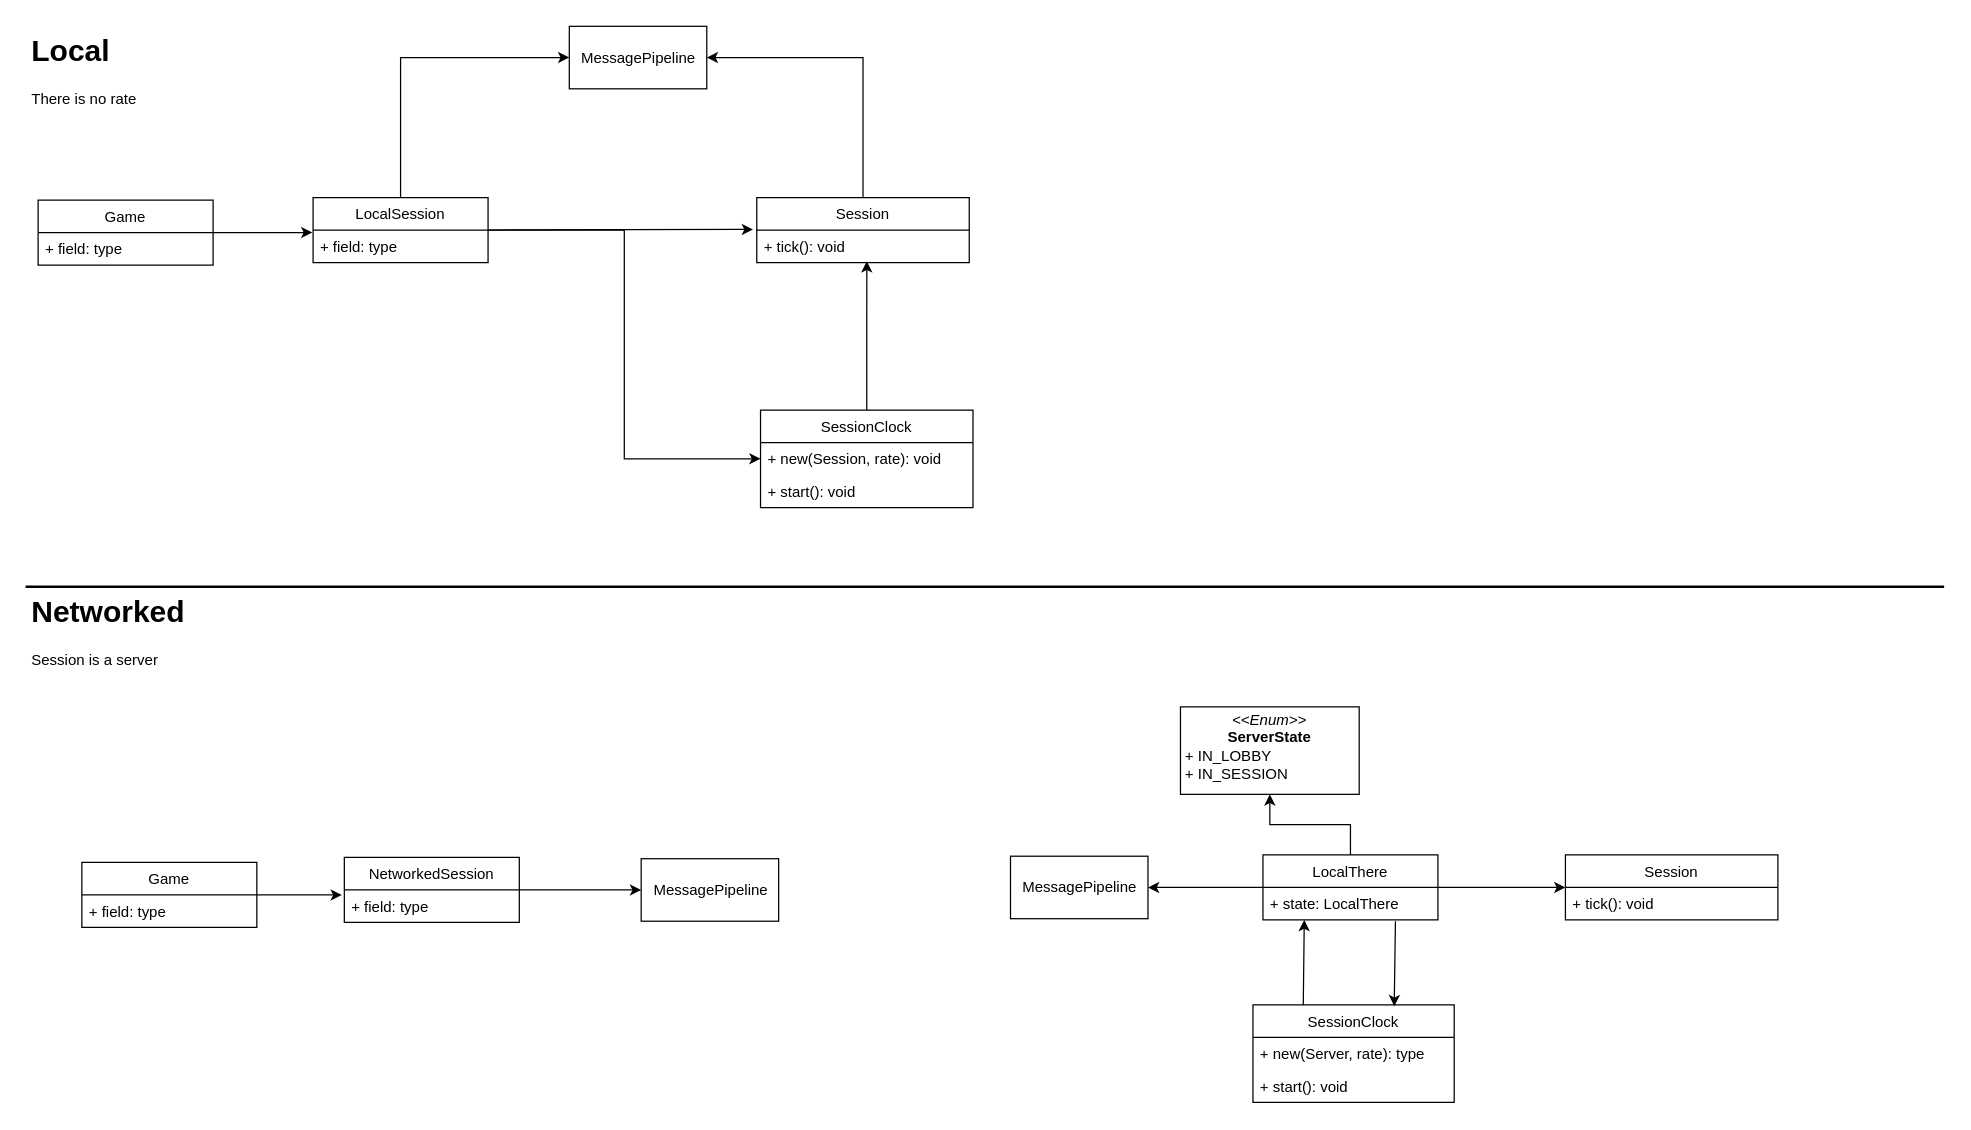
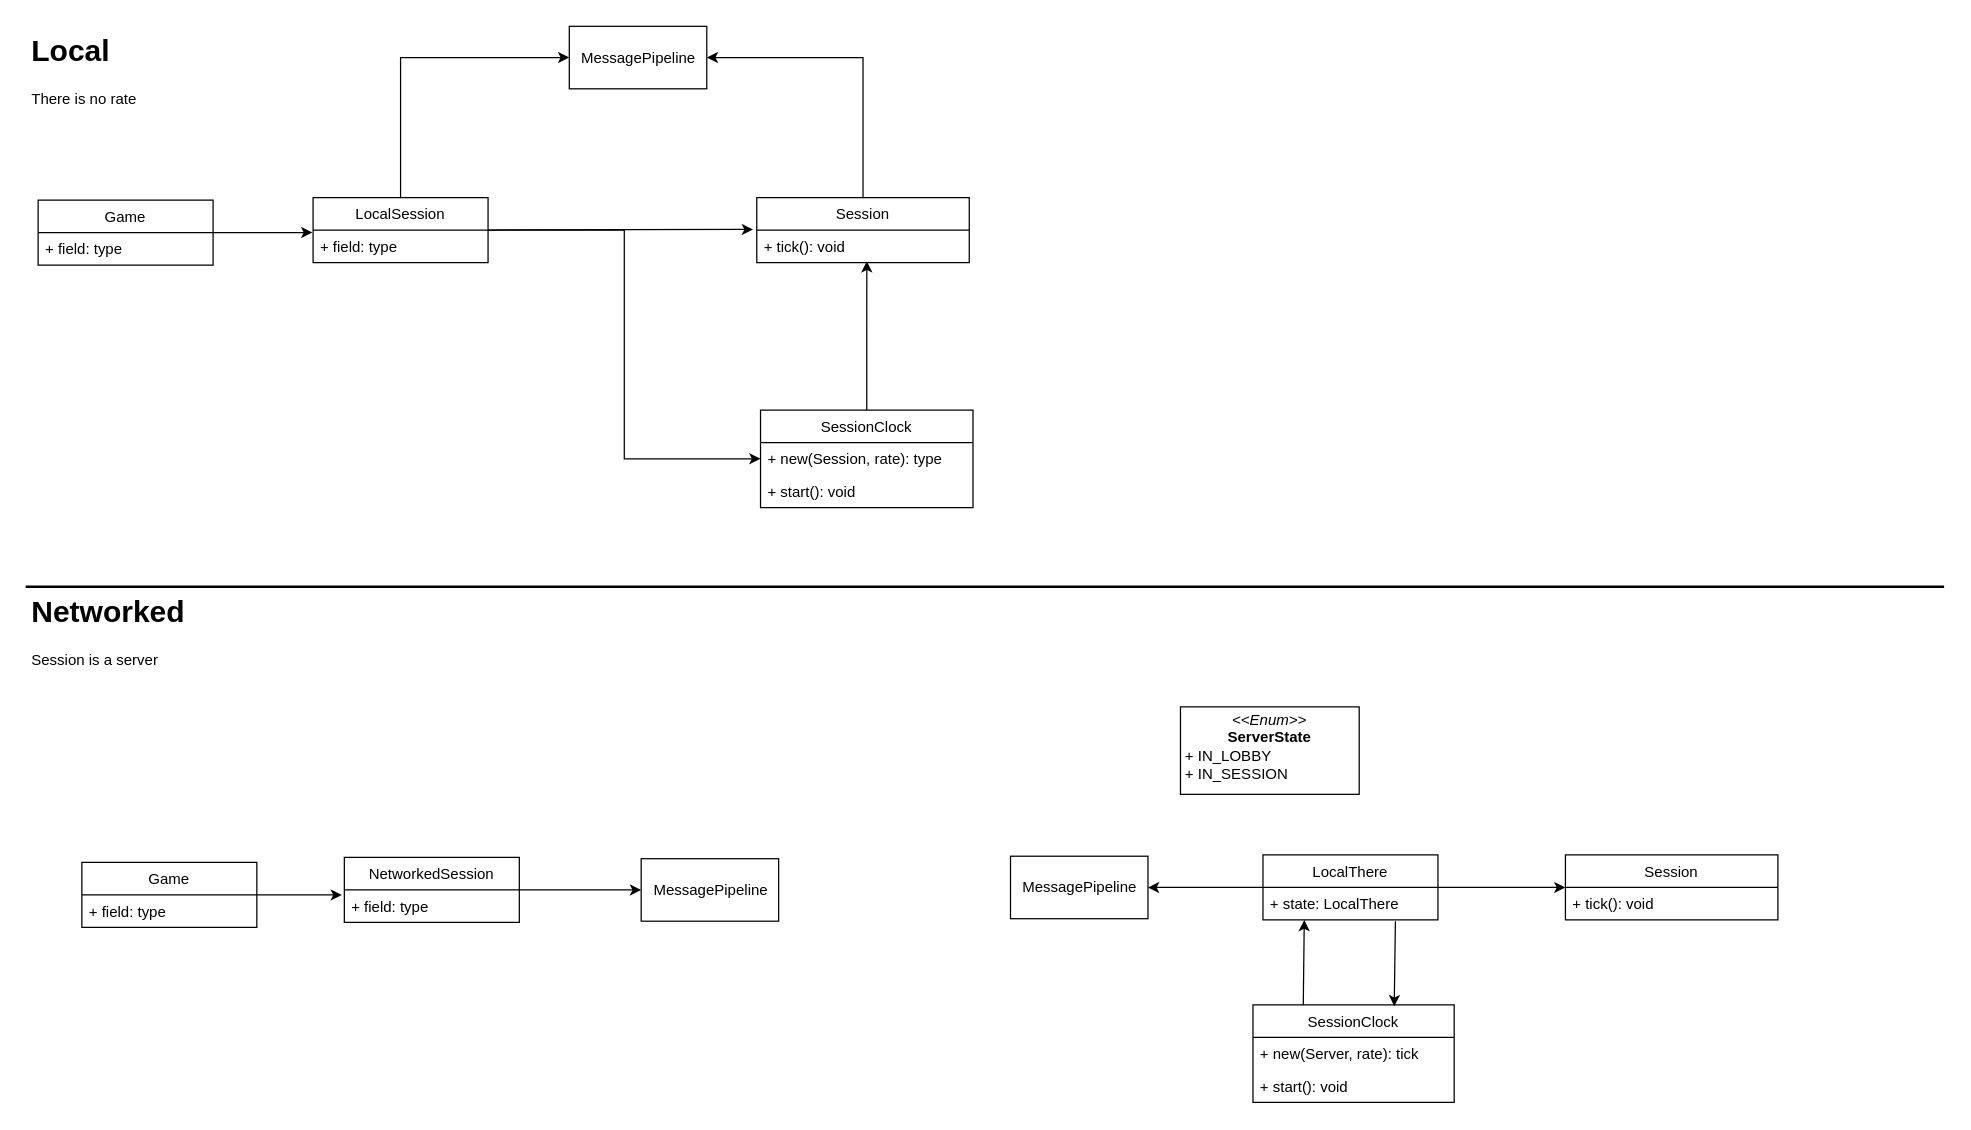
node "+ new(Session, rate): void": label "+ new(Session, rate): void" -> "+ new(Session, rate): type"
edge "LocalThere" -> "<<Enum>> ServerState + IN_LOBBY + IN_SESSION": removed
node "+ new(Server, rate): type": label "+ new(Server, rate): type" -> "+ new(Server, rate): tick"
